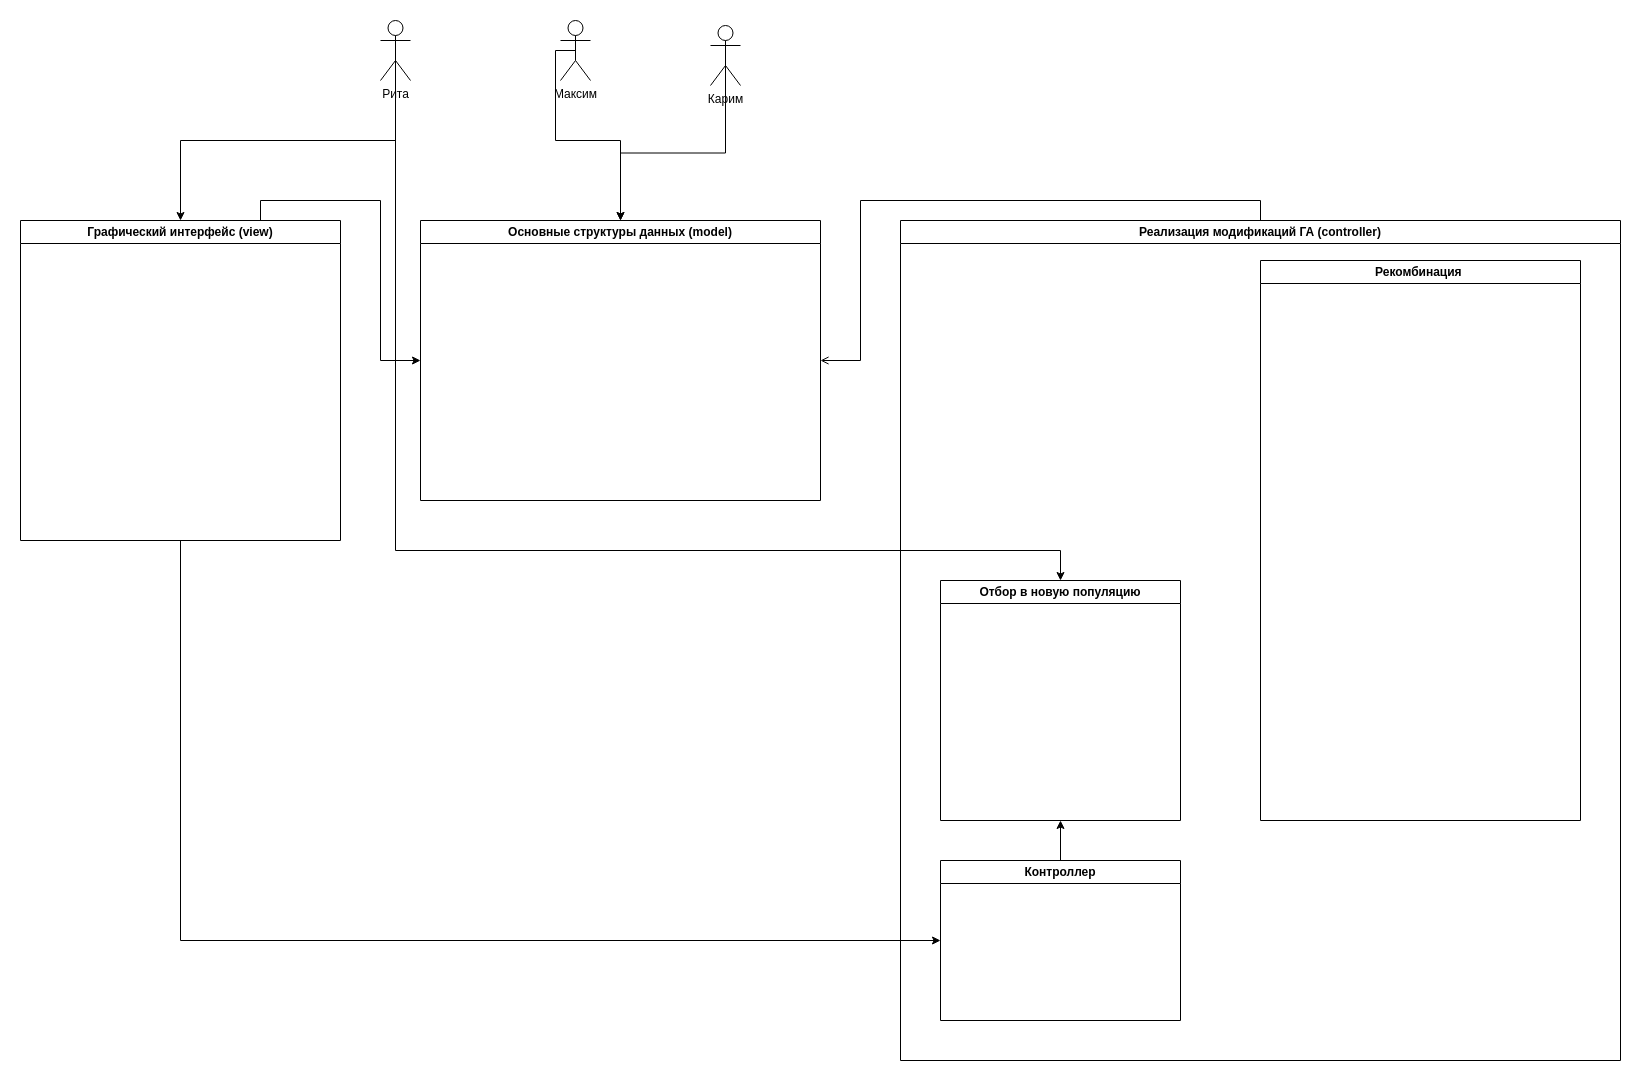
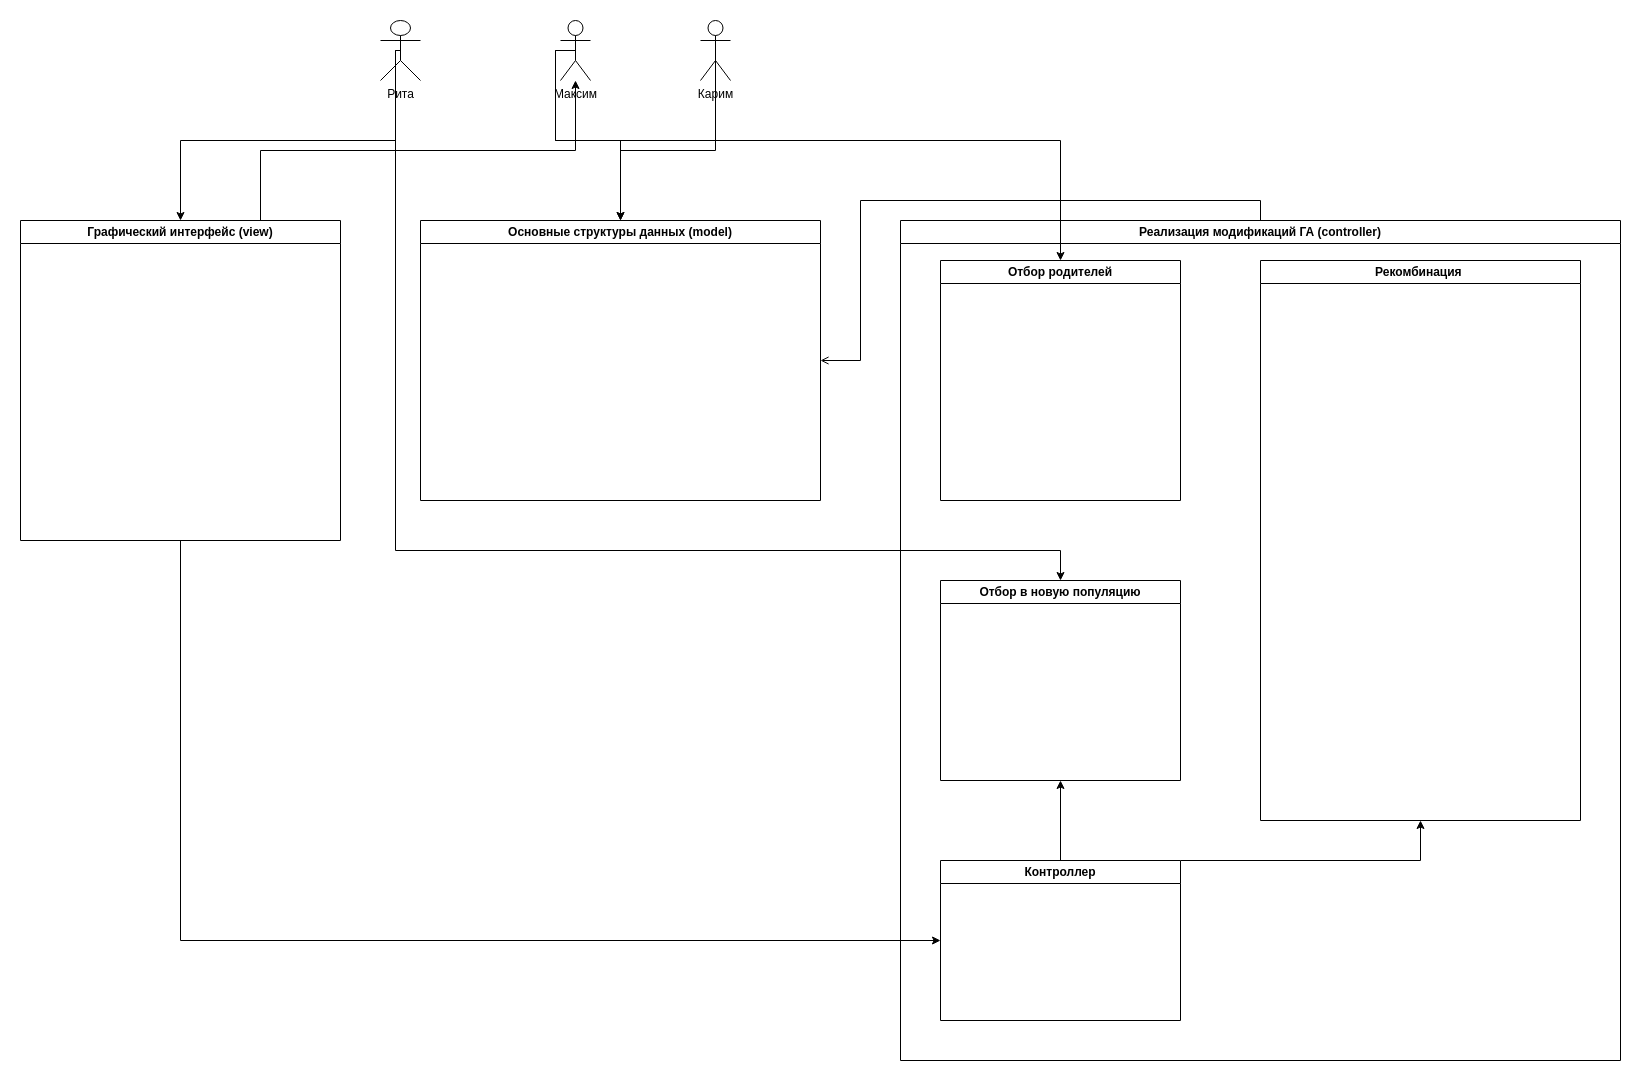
node "Рита": size 30x60 -> 40x60
node "Карим": moved (726, 56) -> (716, 51)
edge "Максим" -> "Отбор родителей": added
edge "Графический интерфейс (view)" -> "Основные структуры данных (model)": now "Графический интерфейс (view)" -> "Максим"
node "Отбор родителей": added
node "Отбор в новую популяцию": size 240x240 -> 240x200
edge "Контроллер" -> "Рекомбинация": added
